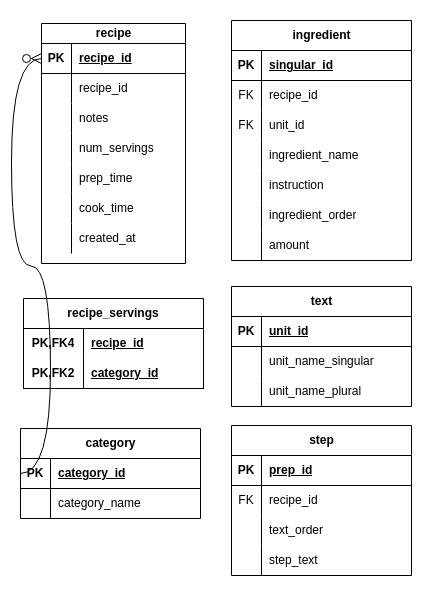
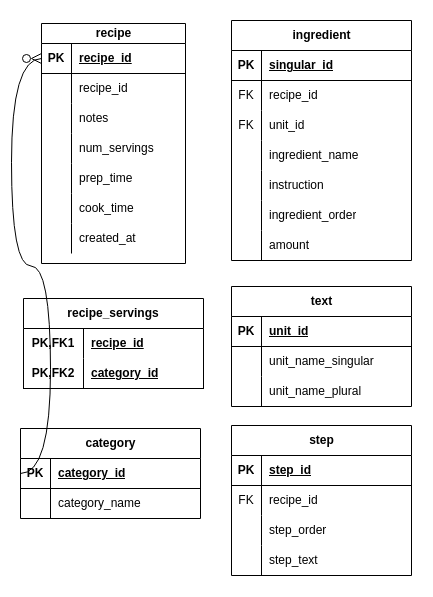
node "PK,FK4": label "PK,FK4" -> "PK,FK1"
node "prep_id": label "prep_id" -> "step_id"
node "text_order": label "text_order" -> "step_order"
